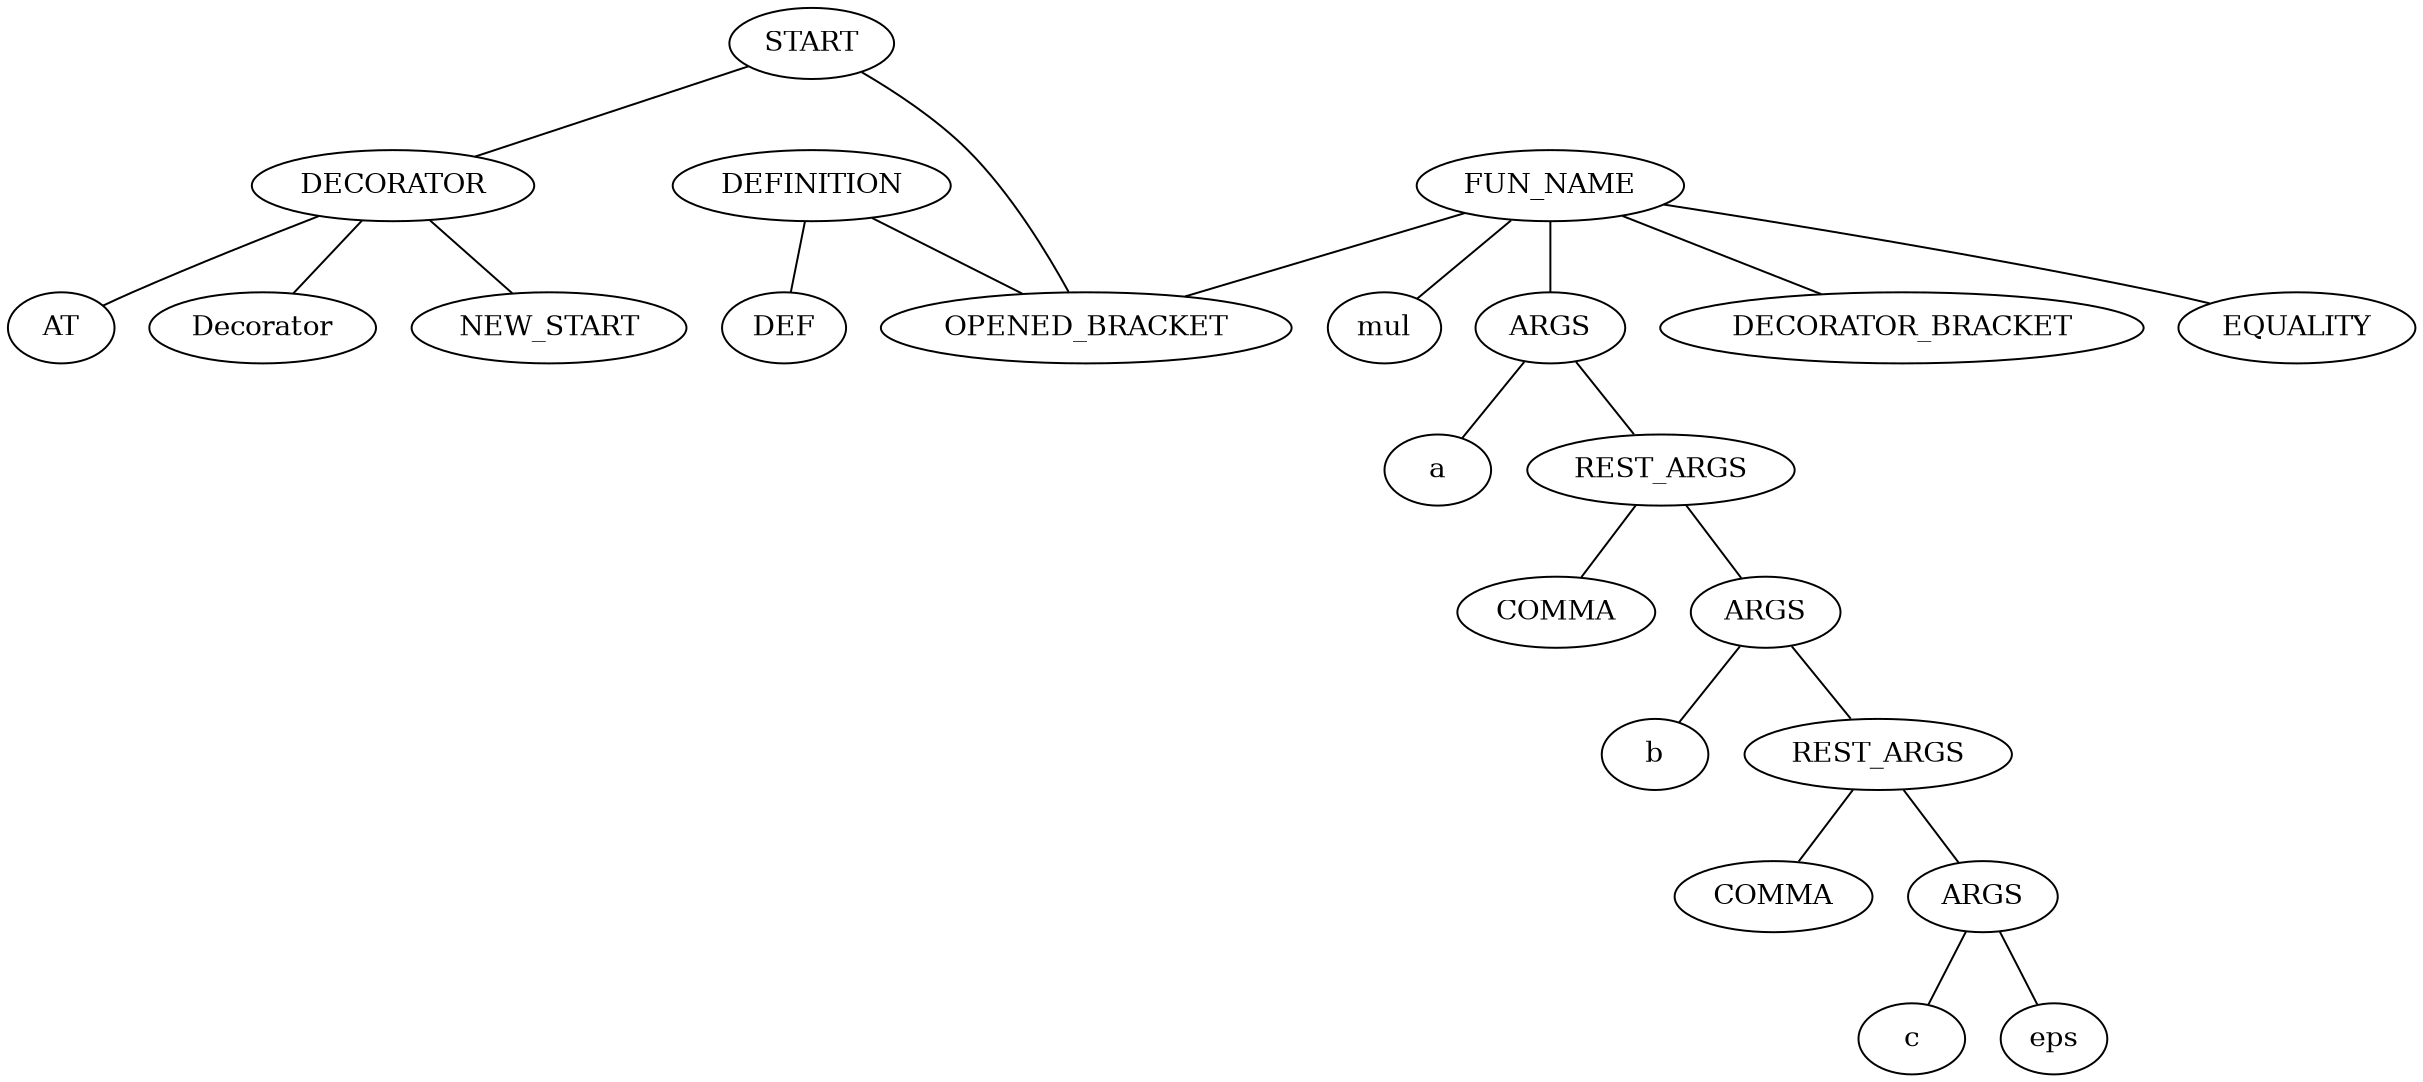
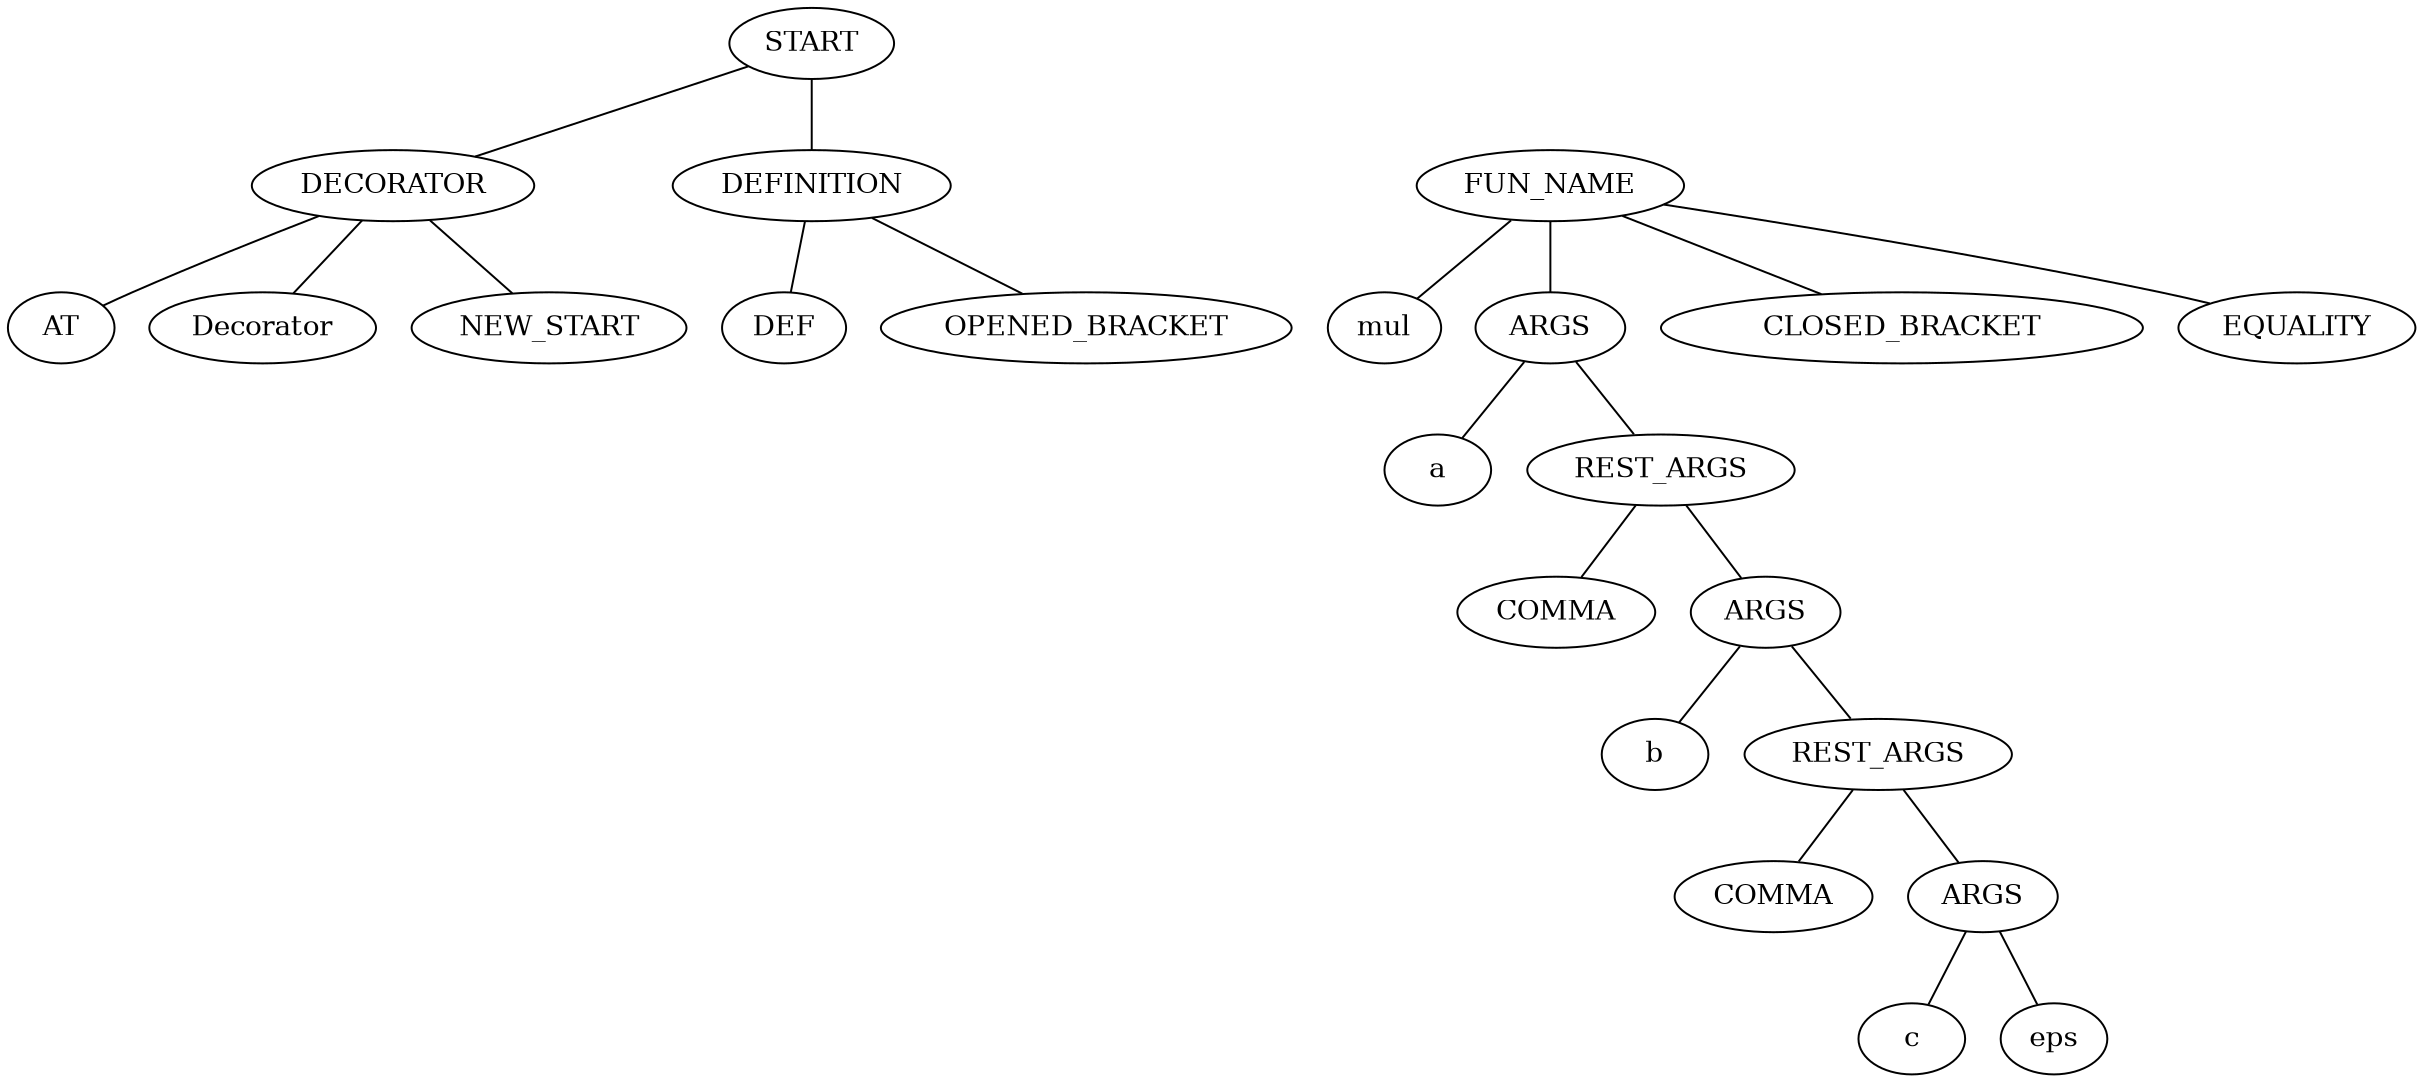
edge "START" -- "OPENED_BRACKET": now "START" -- "DEFINITION"
edge "FUN_NAME" -- "OPENED_BRACKET": removed
node "DECORATOR_BRACKET": label "DECORATOR_BRACKET" -> "CLOSED_BRACKET"
